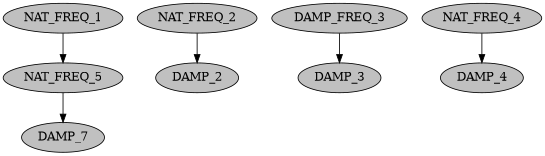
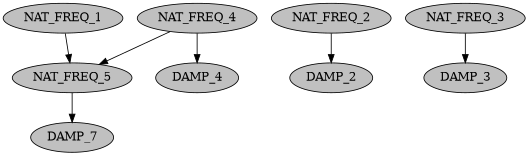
node "DAMP_FREQ_3": label "DAMP_FREQ_3" -> "NAT_FREQ_3"
edge "NAT_FREQ_4" -> "NAT_FREQ_5": added
